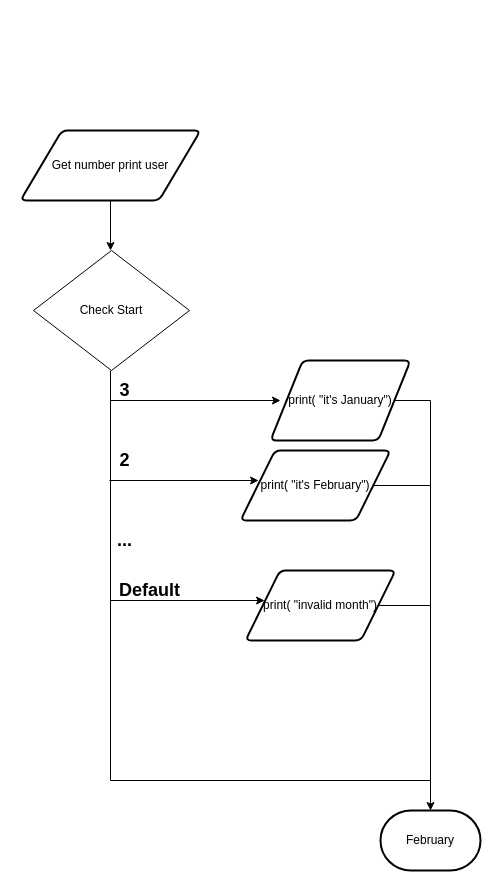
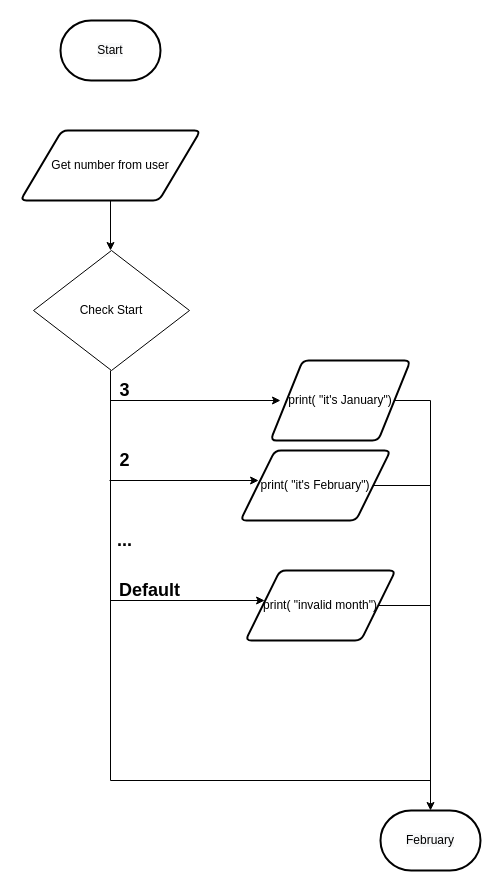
node "Start": added
node "Get number print user": label "Get number print user" -> "Get number from user"
